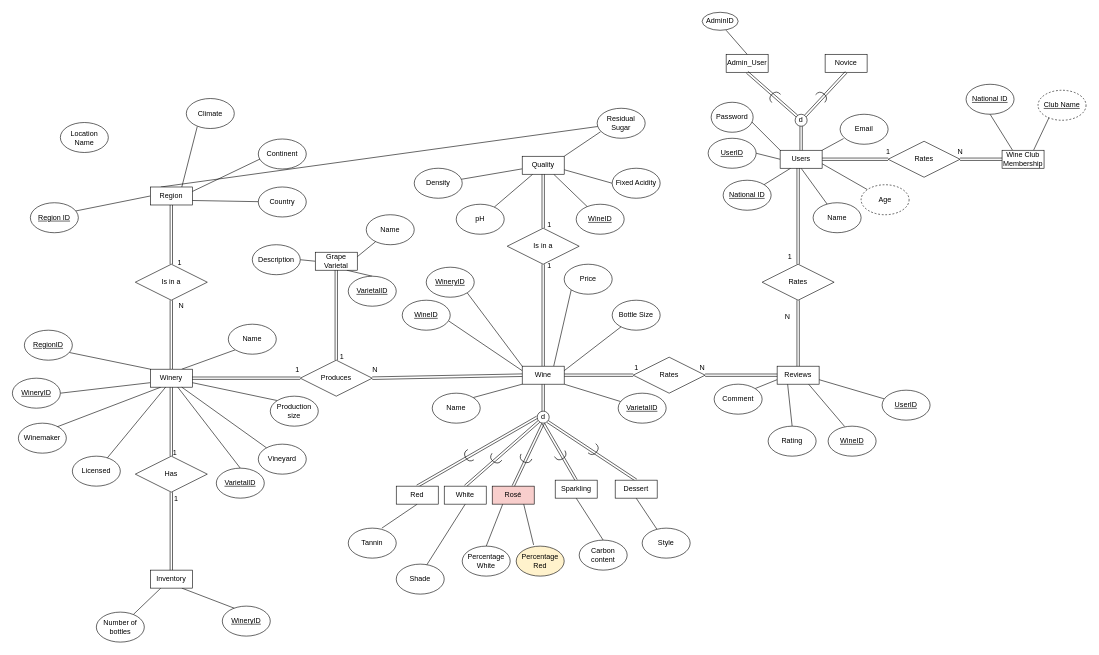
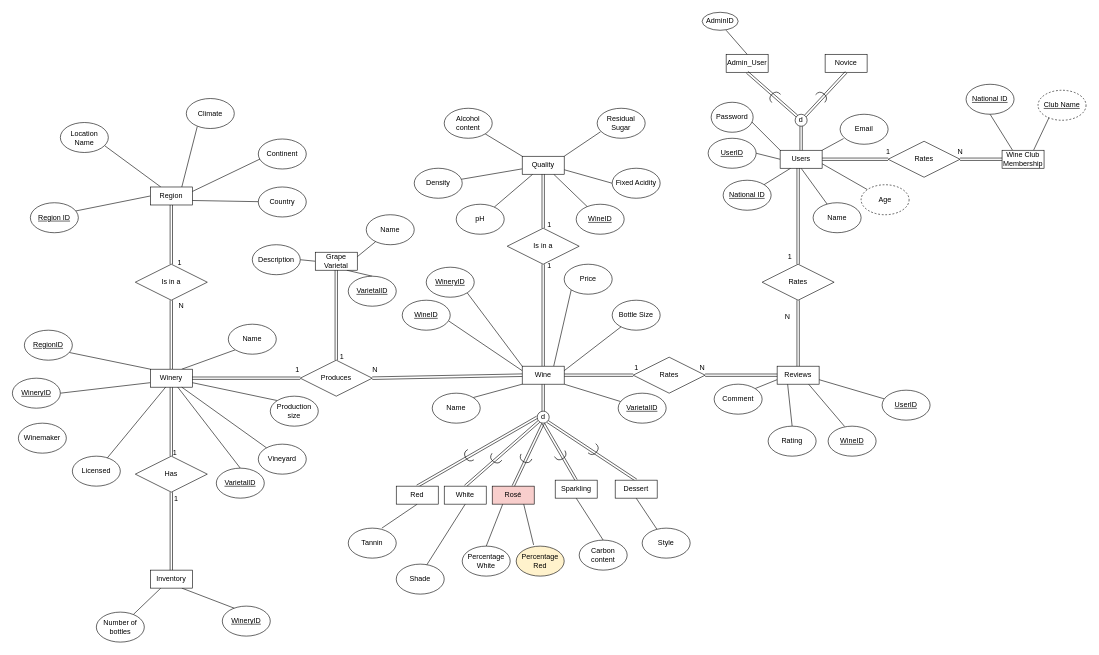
node "Alcohol content": added
edge "Alcohol content" -- "Quality": added
edge "Residual Sugar" -- "Region": now "Location Name" -- "Region"
edge "Winery" -- "Winemaker": removed
